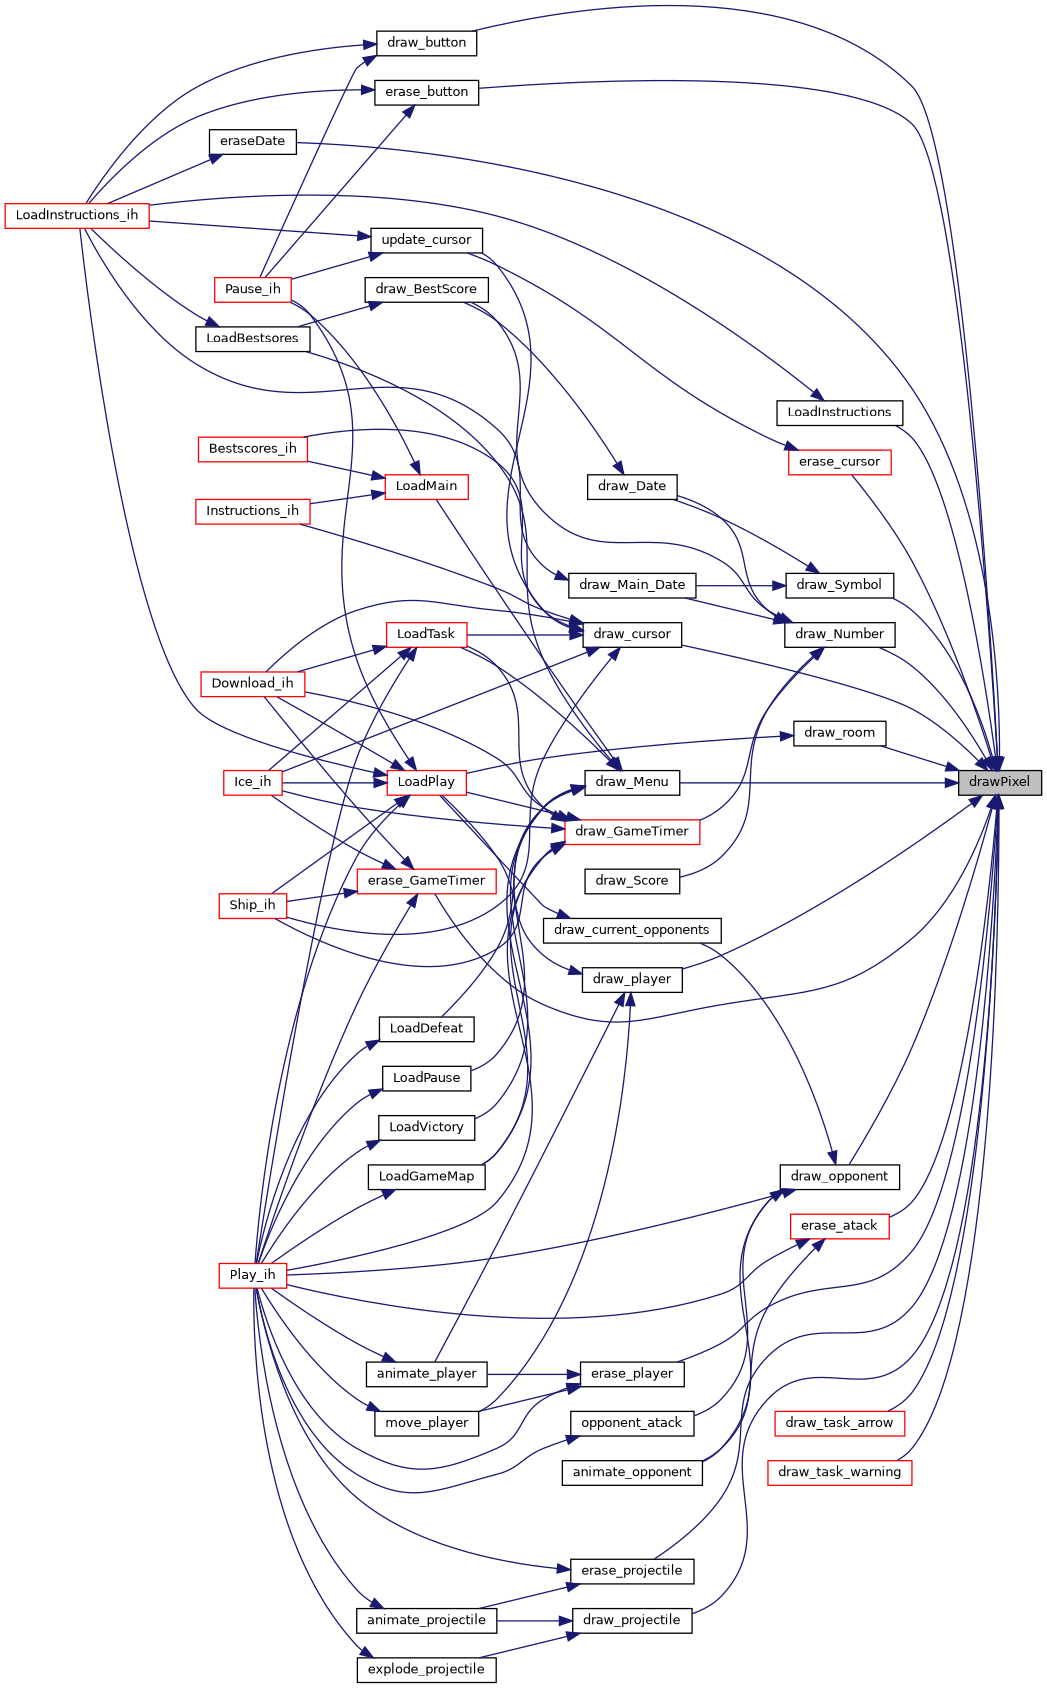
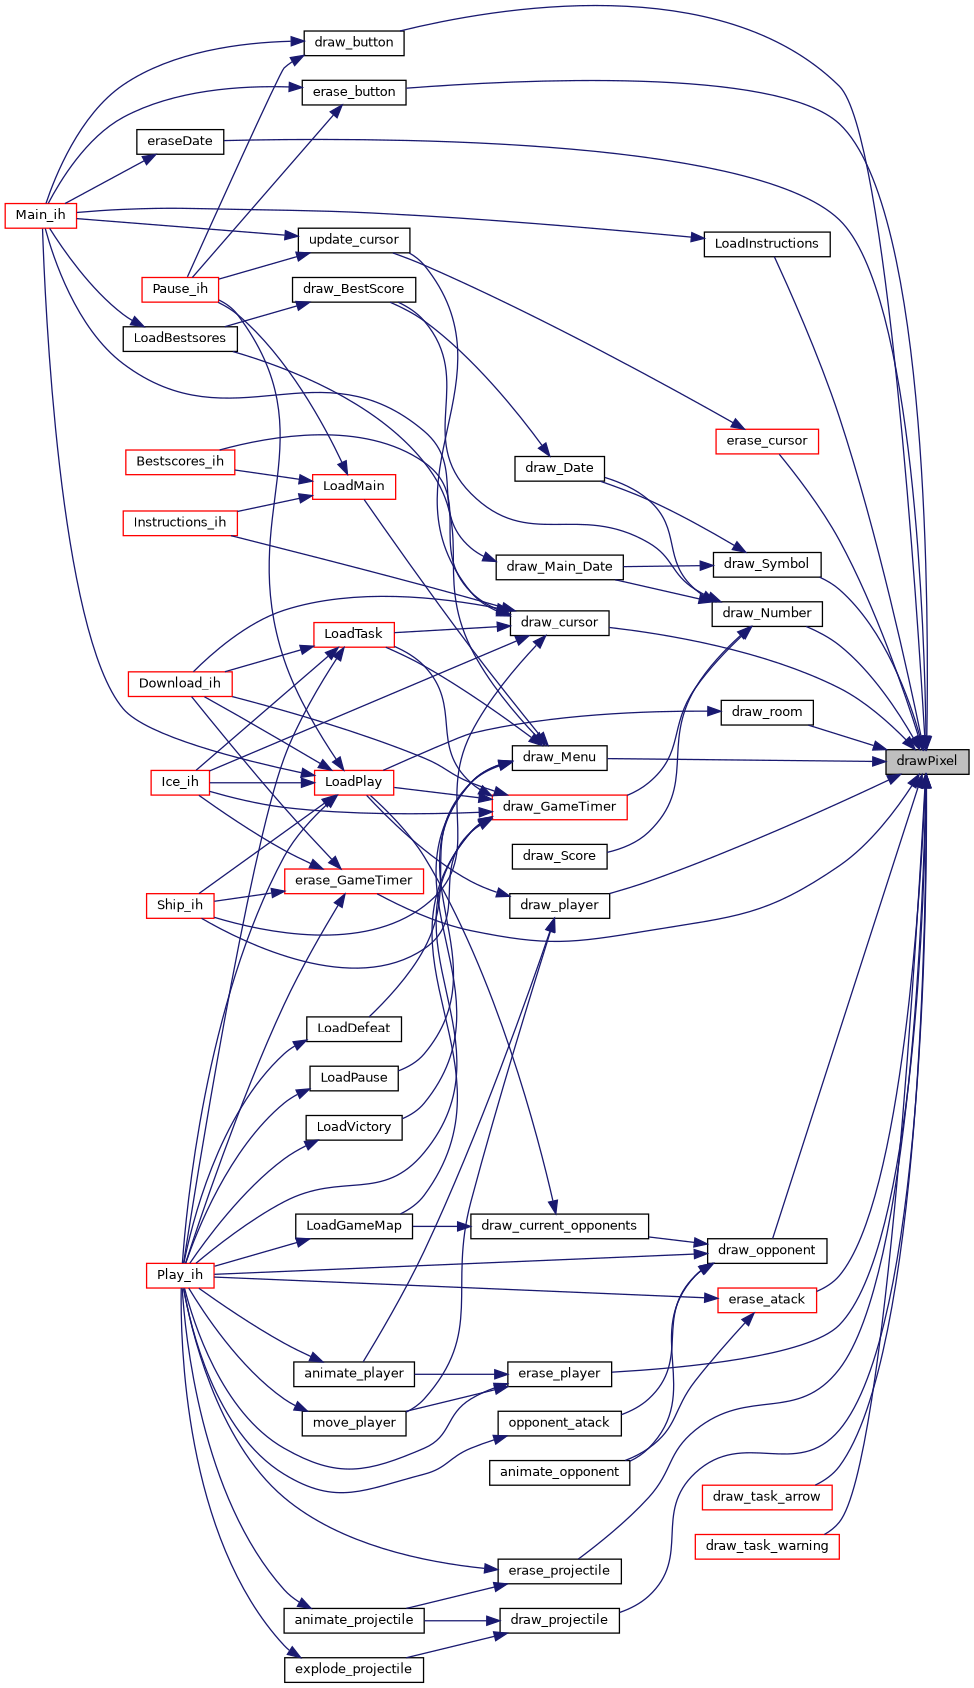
node "LoadInstructions_ih": label "LoadInstructions_ih" -> "Main_ih"
edge "LoadGameMap" -> "draw_Menu": now "LoadGameMap" -> "draw_current_opponents"
